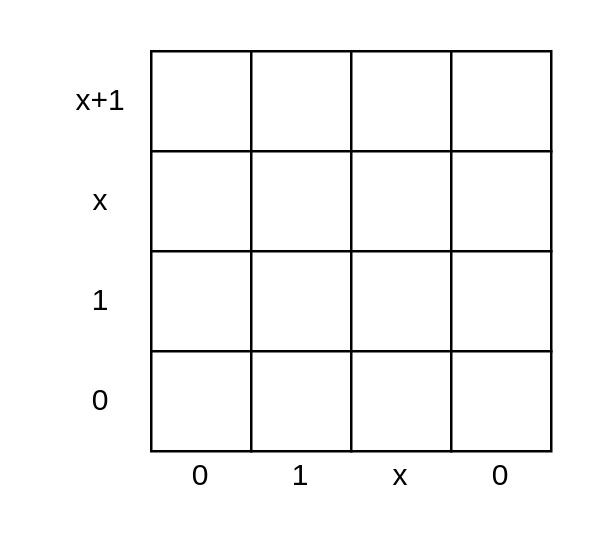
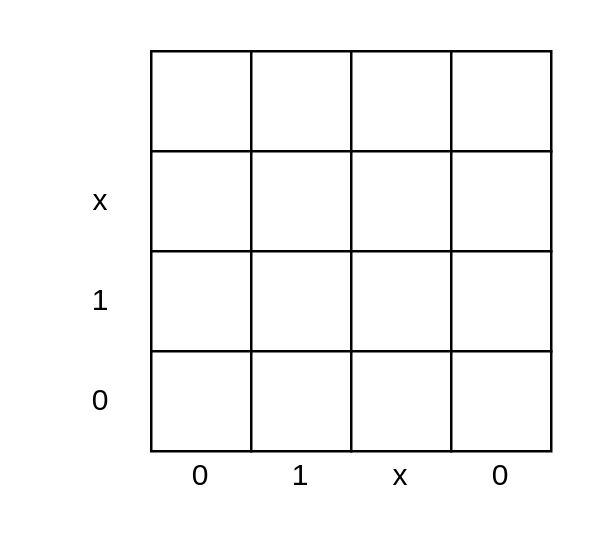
node "x+1": removed
